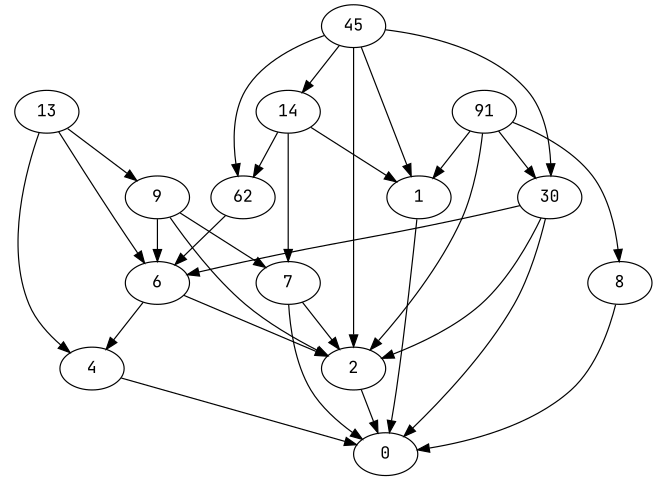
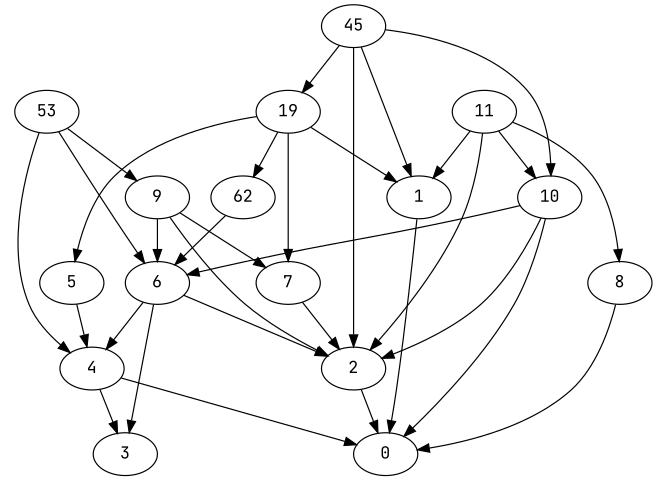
edge "45" -> "62": removed
node "13": label "13" -> "53"
node "14": label "14" -> "19"
node "91": label "91" -> "11"
node "30": label "30" -> "10"
node "5": added
edge "7" -> "0": removed
node "3": added
